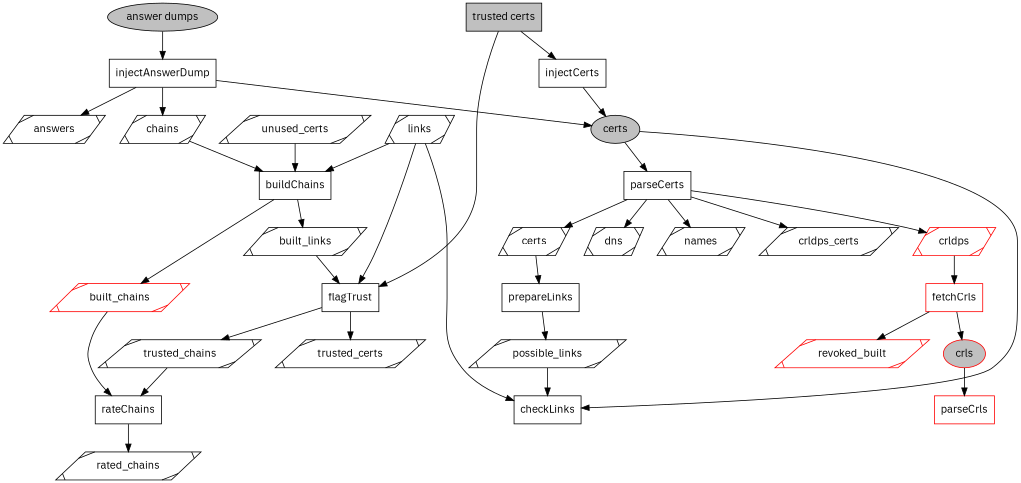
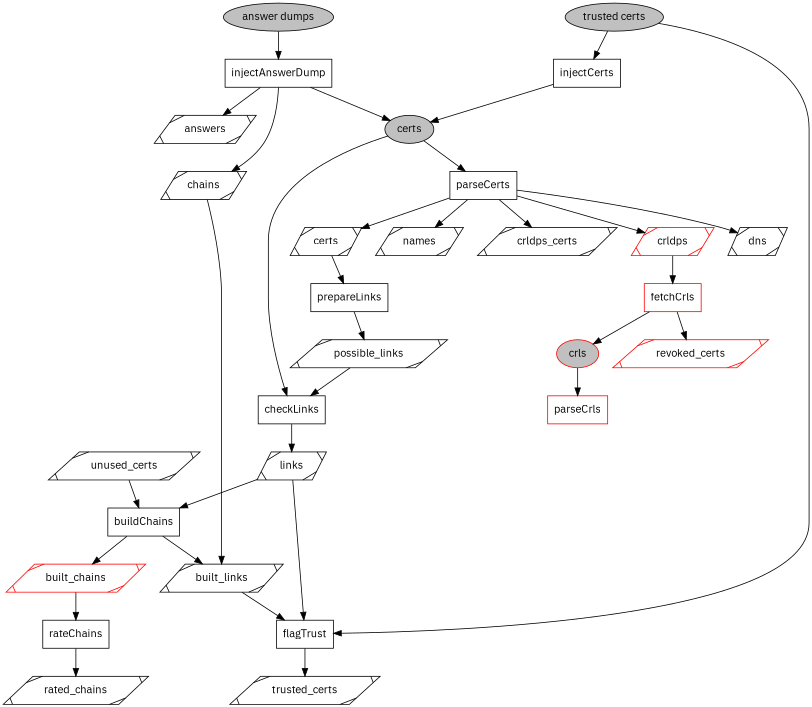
node "trusted certs": shape box -> ellipse
edge "chains" -> "buildChains": now "chains" -> "built_links"
edge "links" -> "checkLinks": reversed
node "trusted_chains": removed
node "revoked_built": label "revoked_built" -> "revoked_certs"
